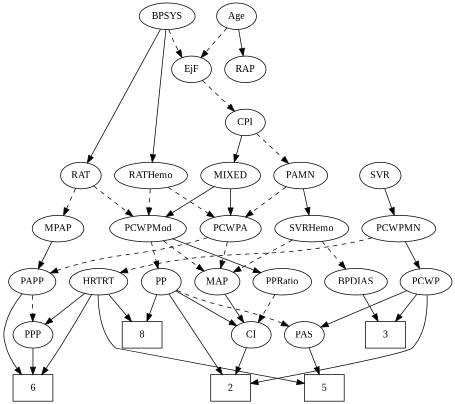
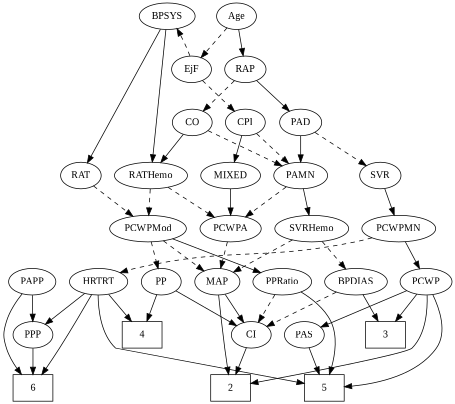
edge "BPSYS" -> "EjF": reversed
node "CO": added
node "PAD": added
edge "MIXED" -> "PCWPMod": removed
node "MPAP": removed
edge "PCWPA" -> "PAPP": removed
edge "PAPP" -> "PPP": style dashed -> solid
edge "PP" -> "PAS": removed
edge "BPDIAS" -> "CI": added
edge "PPRatio" -> "5": added
edge "PP" -> "2": now "MAP" -> "2"
node "8": label "8" -> "4"
edge "PCWP" -> "5": added
